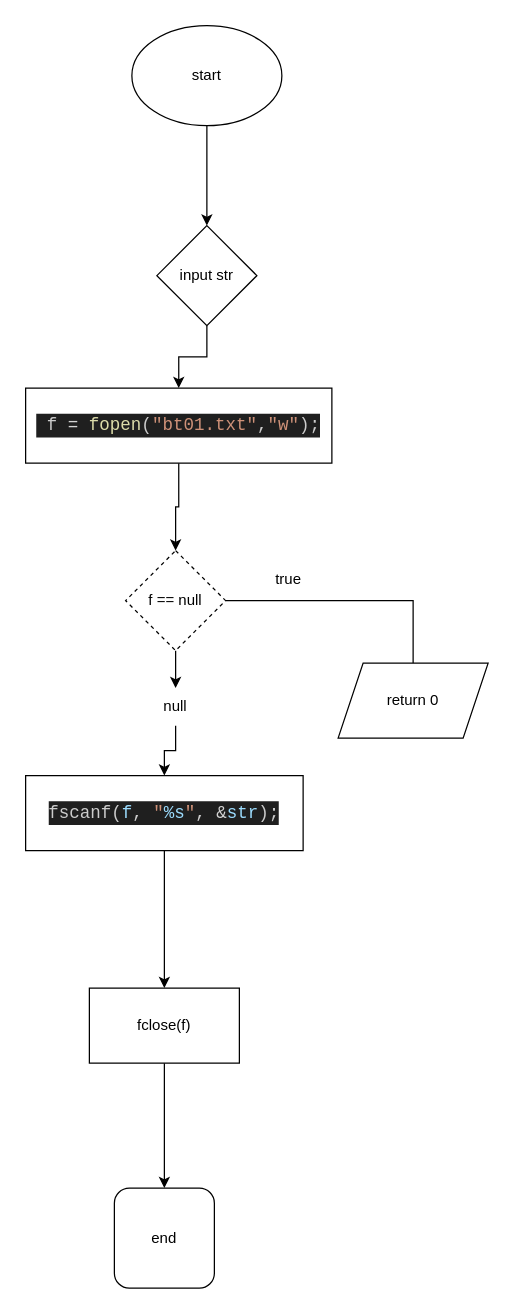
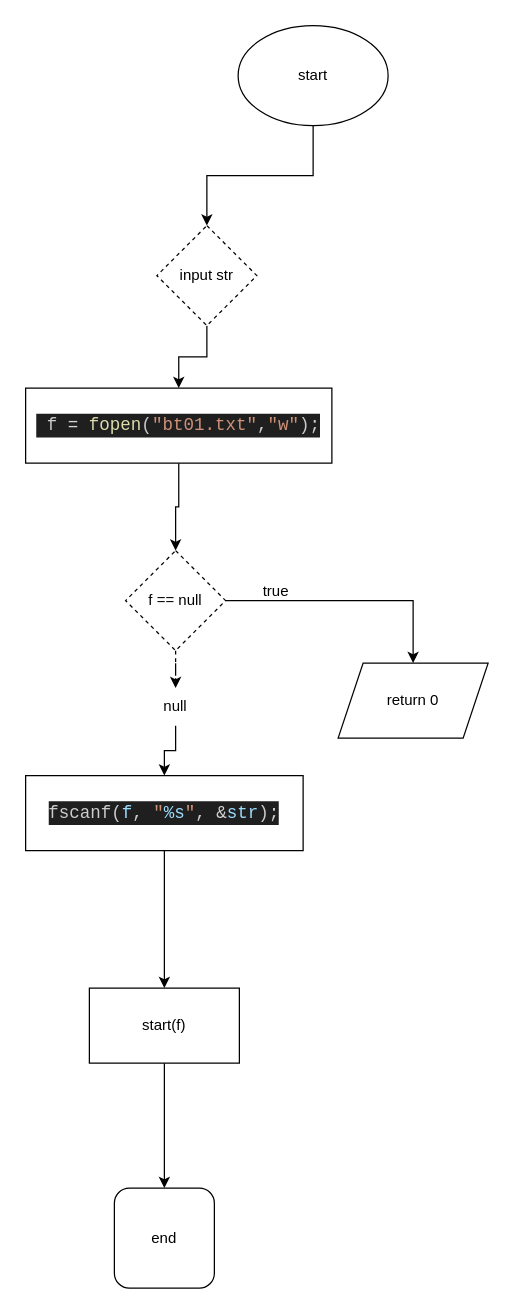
node "start": moved (207, 76) -> (313, 76)
node "input str": style solid -> dashed
node "true": moved (288, 579) -> (276, 592)
edge "f == null" -- "return 0": arrowhead none -> classic
edge "f == null" -> "null": style solid -> dashed
node "fclose(f)": label "fclose(f)" -> "start(f)"
